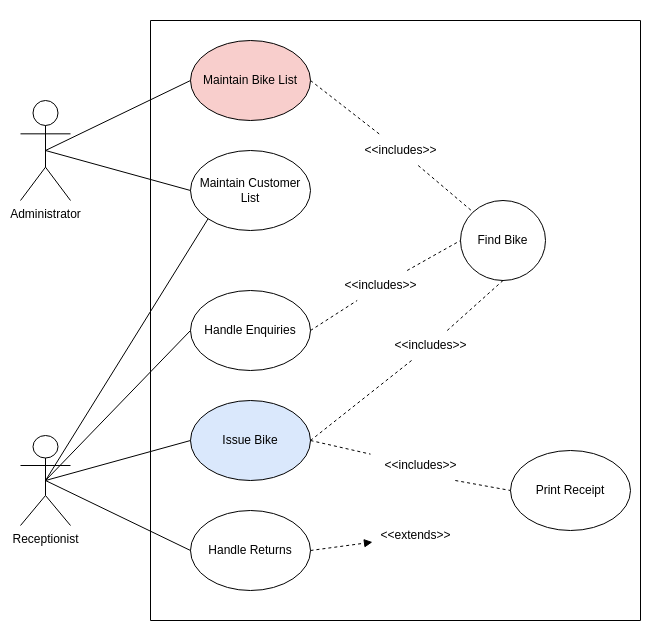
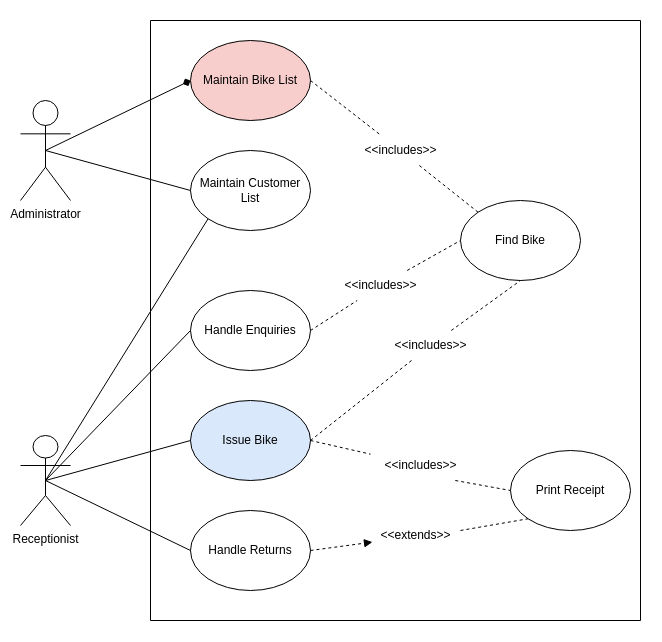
edge "Maintain Bike List" -- "Administrator": arrowhead none -> diamond
node "Find Bike": size 85x80 -> 120x80
edge "Print Receipt" -- "<<extends>>": added
